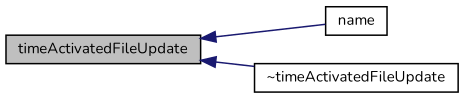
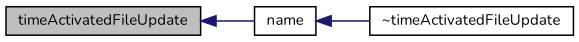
edge "~timeActivatedFileUpdate" -> "timeActivatedFileUpdate": now "~timeActivatedFileUpdate" -> "name"
